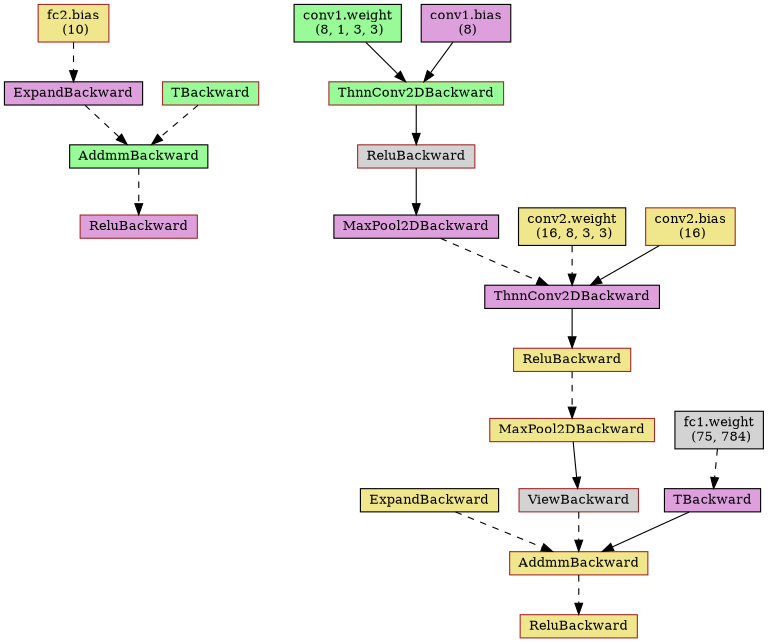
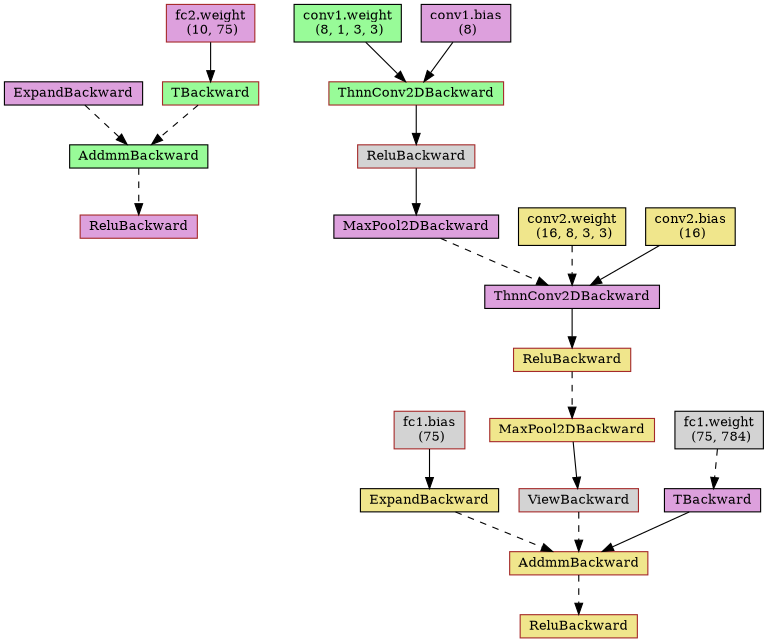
node "fc2.bias (10)": removed
node "fc2.weight (10, 75)": added
node "conv2.bias (16)": color brown -> black
node "fc1.bias (75)": added
